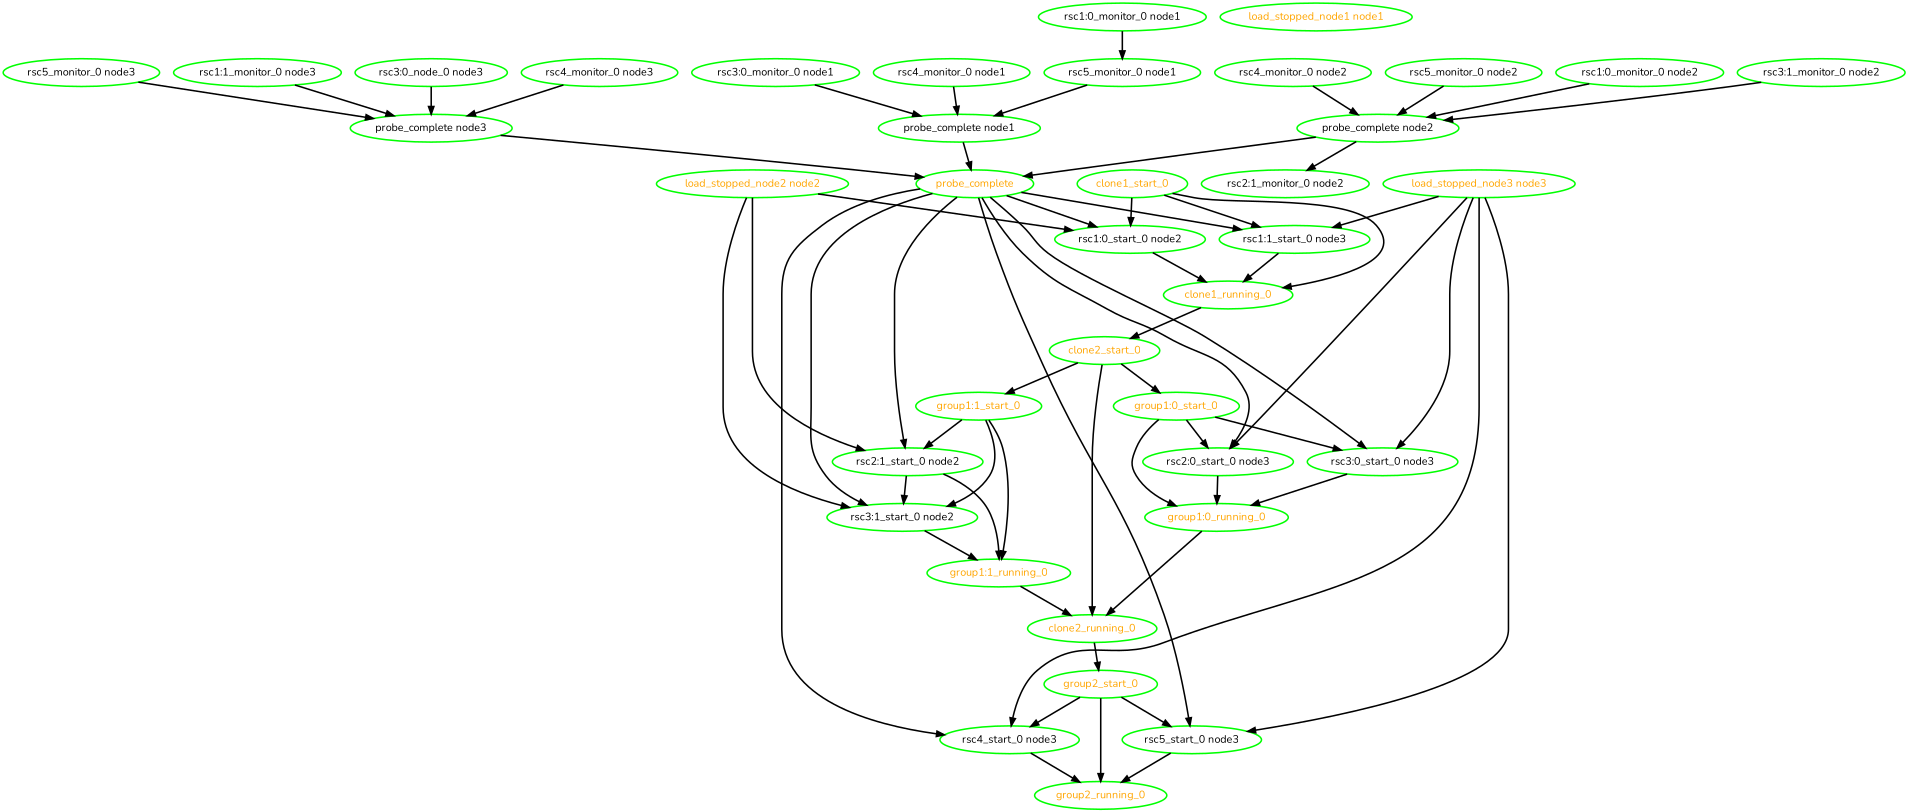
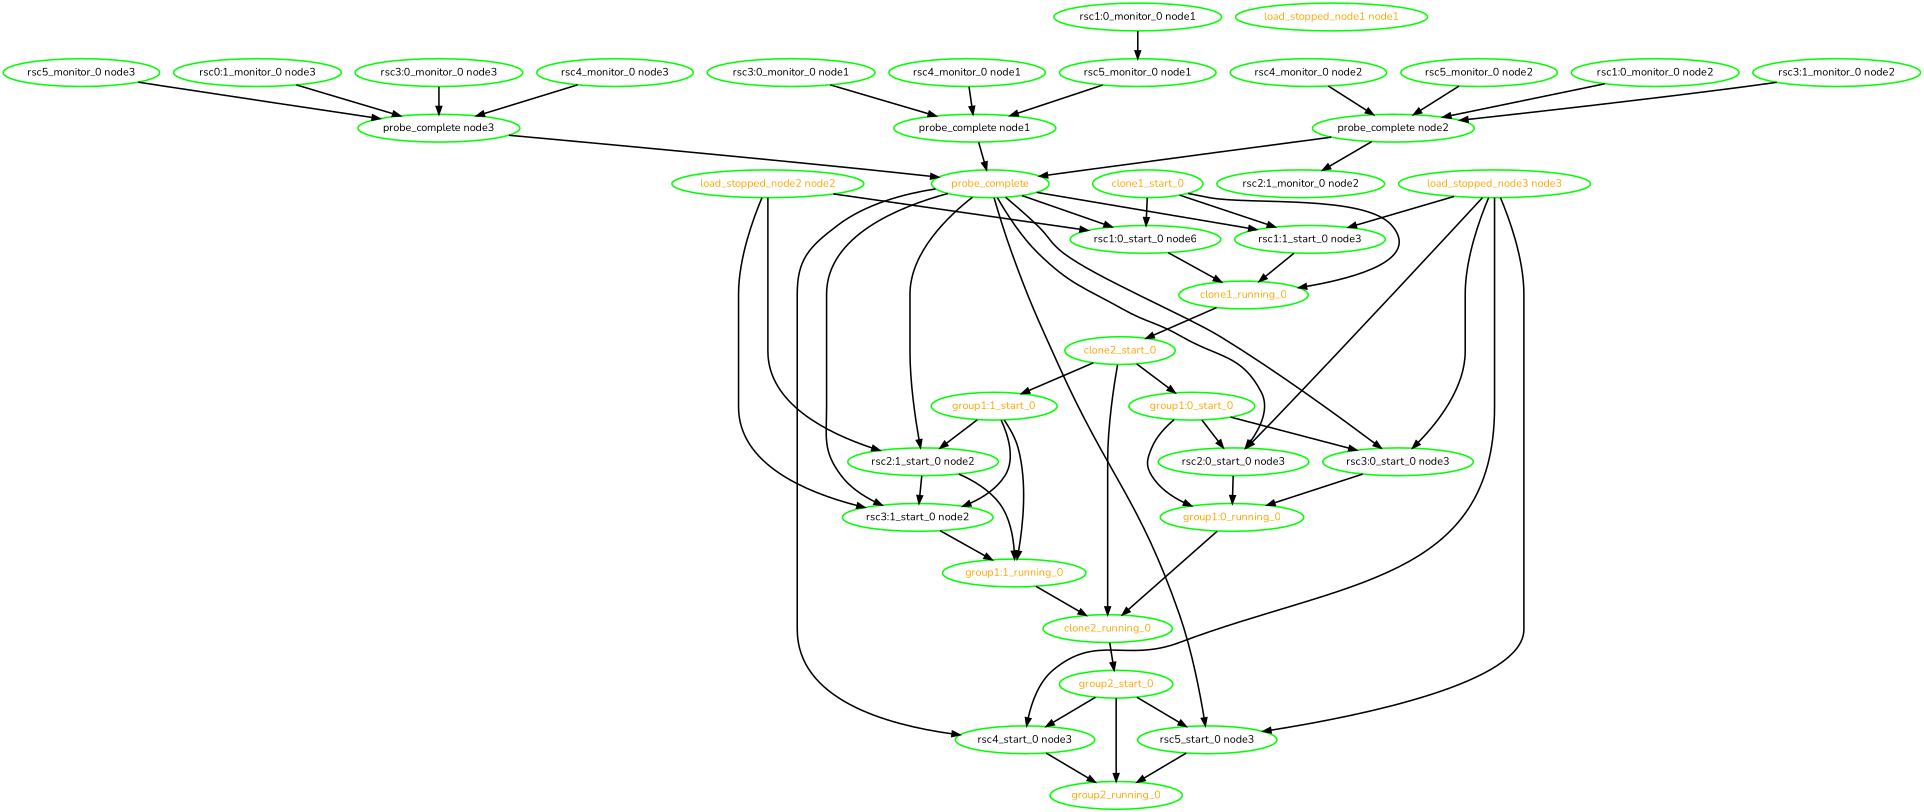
node "rsc1:1_monitor_0 node3": label "rsc1:1_monitor_0 node3" -> "rsc0:1_monitor_0 node3"
node "rsc3:0_node_0 node3": label "rsc3:0_node_0 node3" -> "rsc3:0_monitor_0 node3"
node "rsc1:0_start_0 node2": label "rsc1:0_start_0 node2" -> "rsc1:0_start_0 node6"
